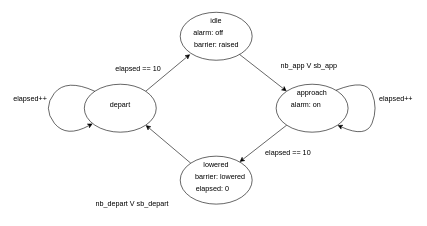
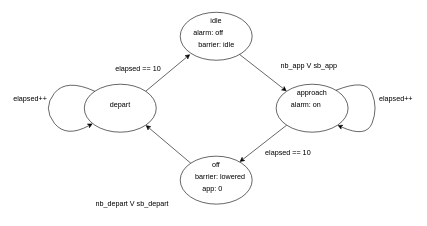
node "barrier: raised": label "barrier: raised" -> "barrier: idle"
node "lowered": label "lowered" -> "off"
node "elapsed: 0": label "elapsed: 0" -> "app: 0"
